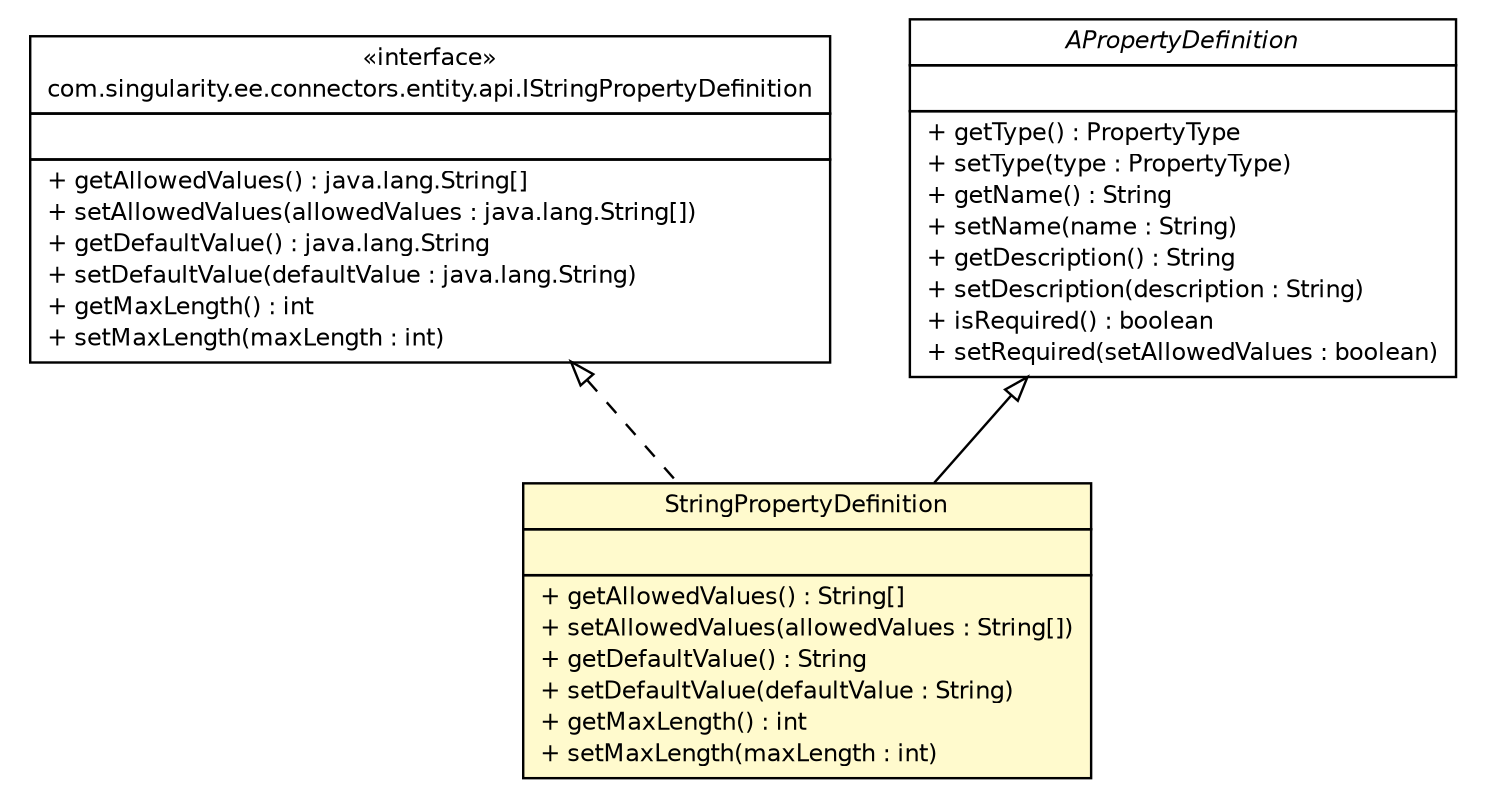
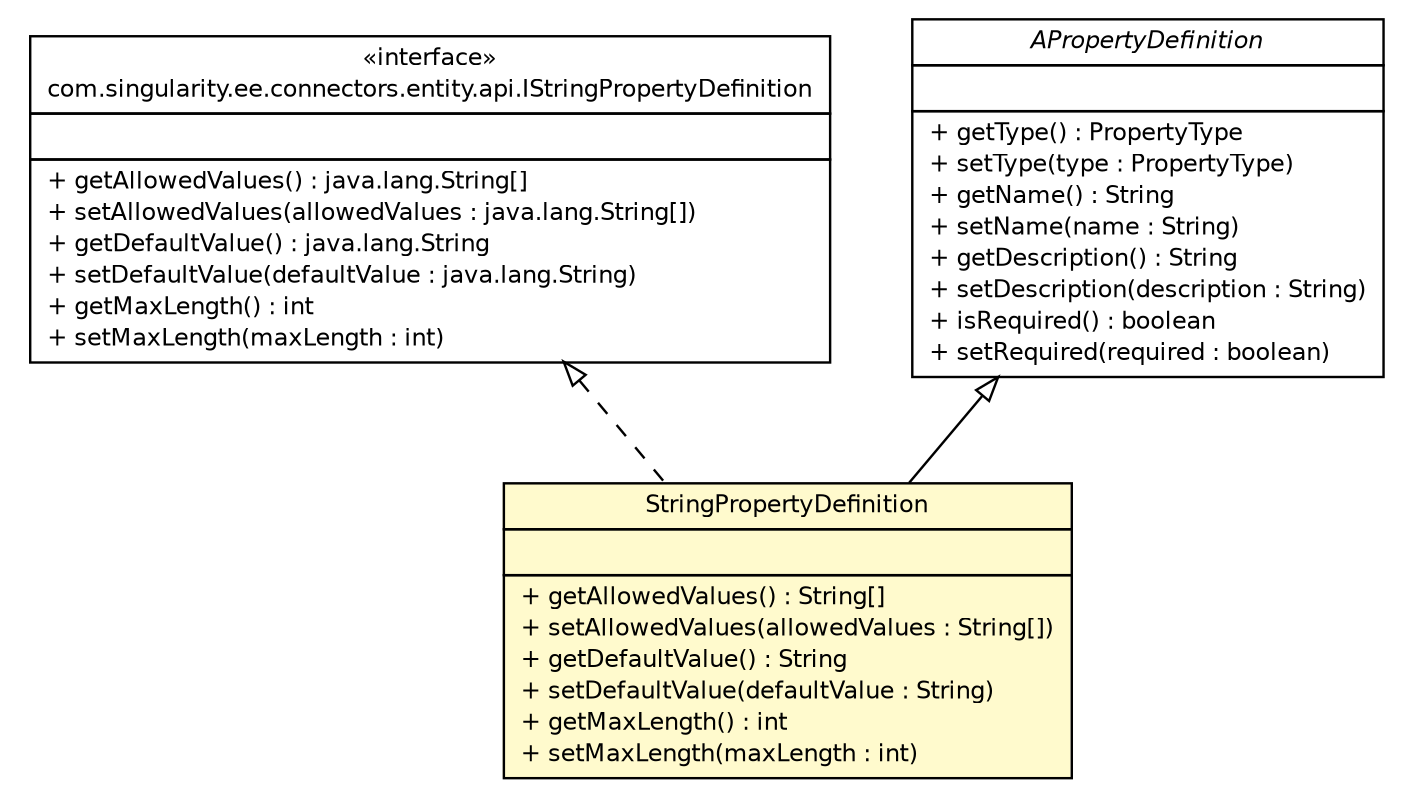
node "APropertyDefinition": text "+ setRequired(setAllowedValues : boolean)" -> "+ setRequired(required : boolean)"
